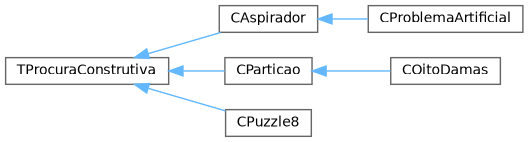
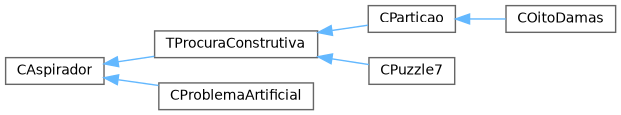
edge "CAspirador" -> "TProcuraConstrutiva": reversed
node "CPuzzle8": label "CPuzzle8" -> "CPuzzle7"
